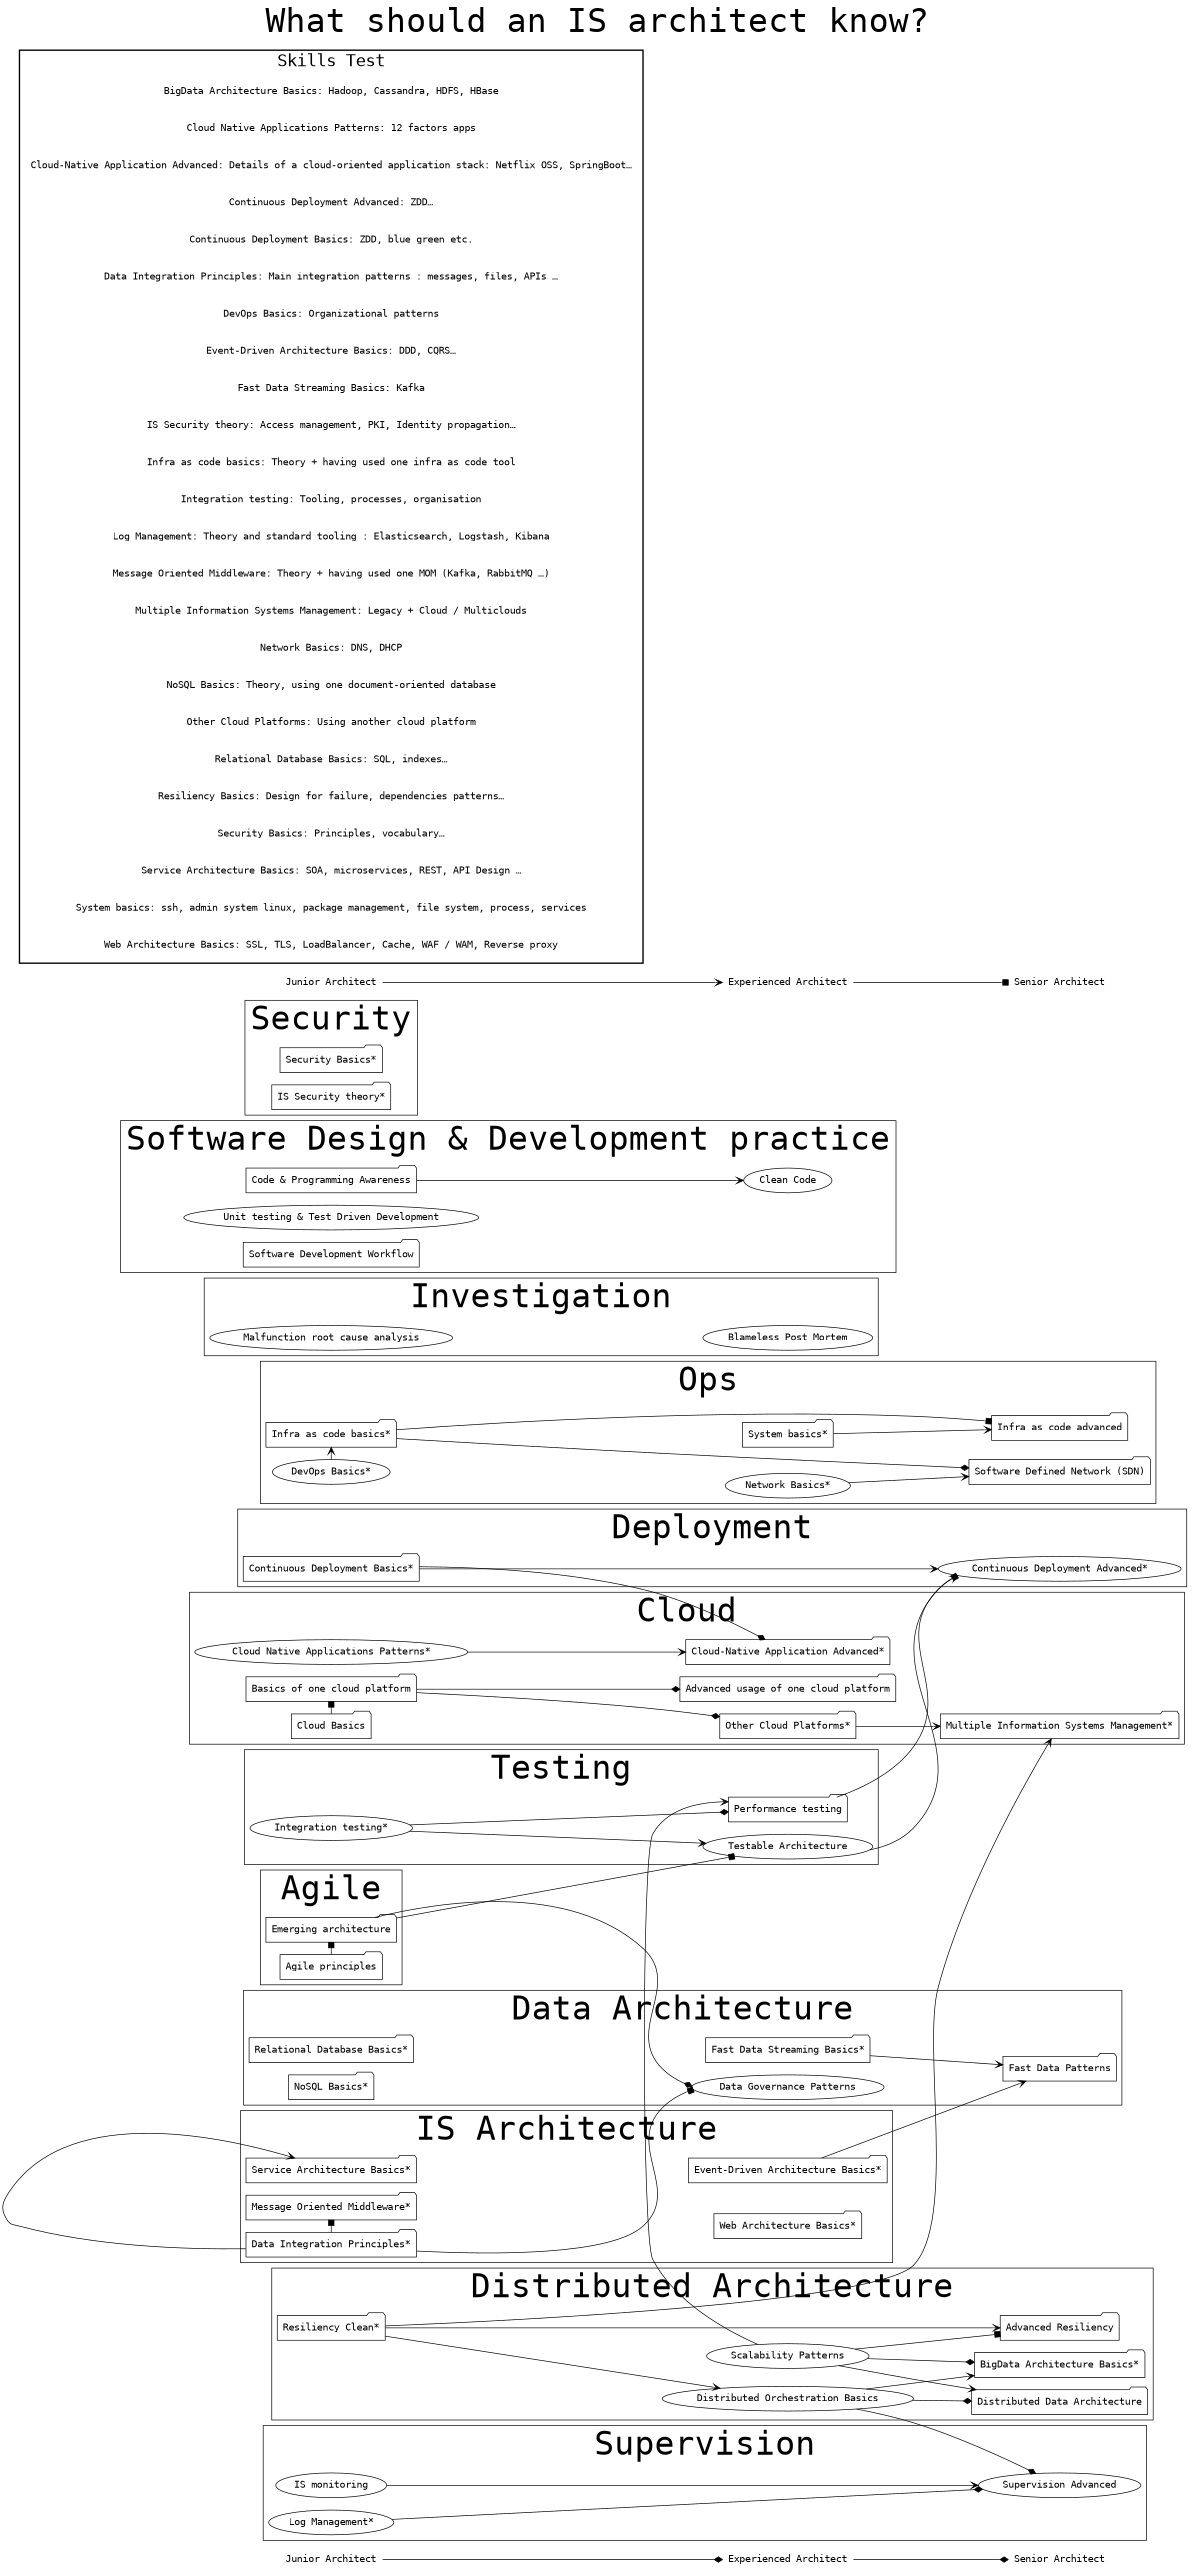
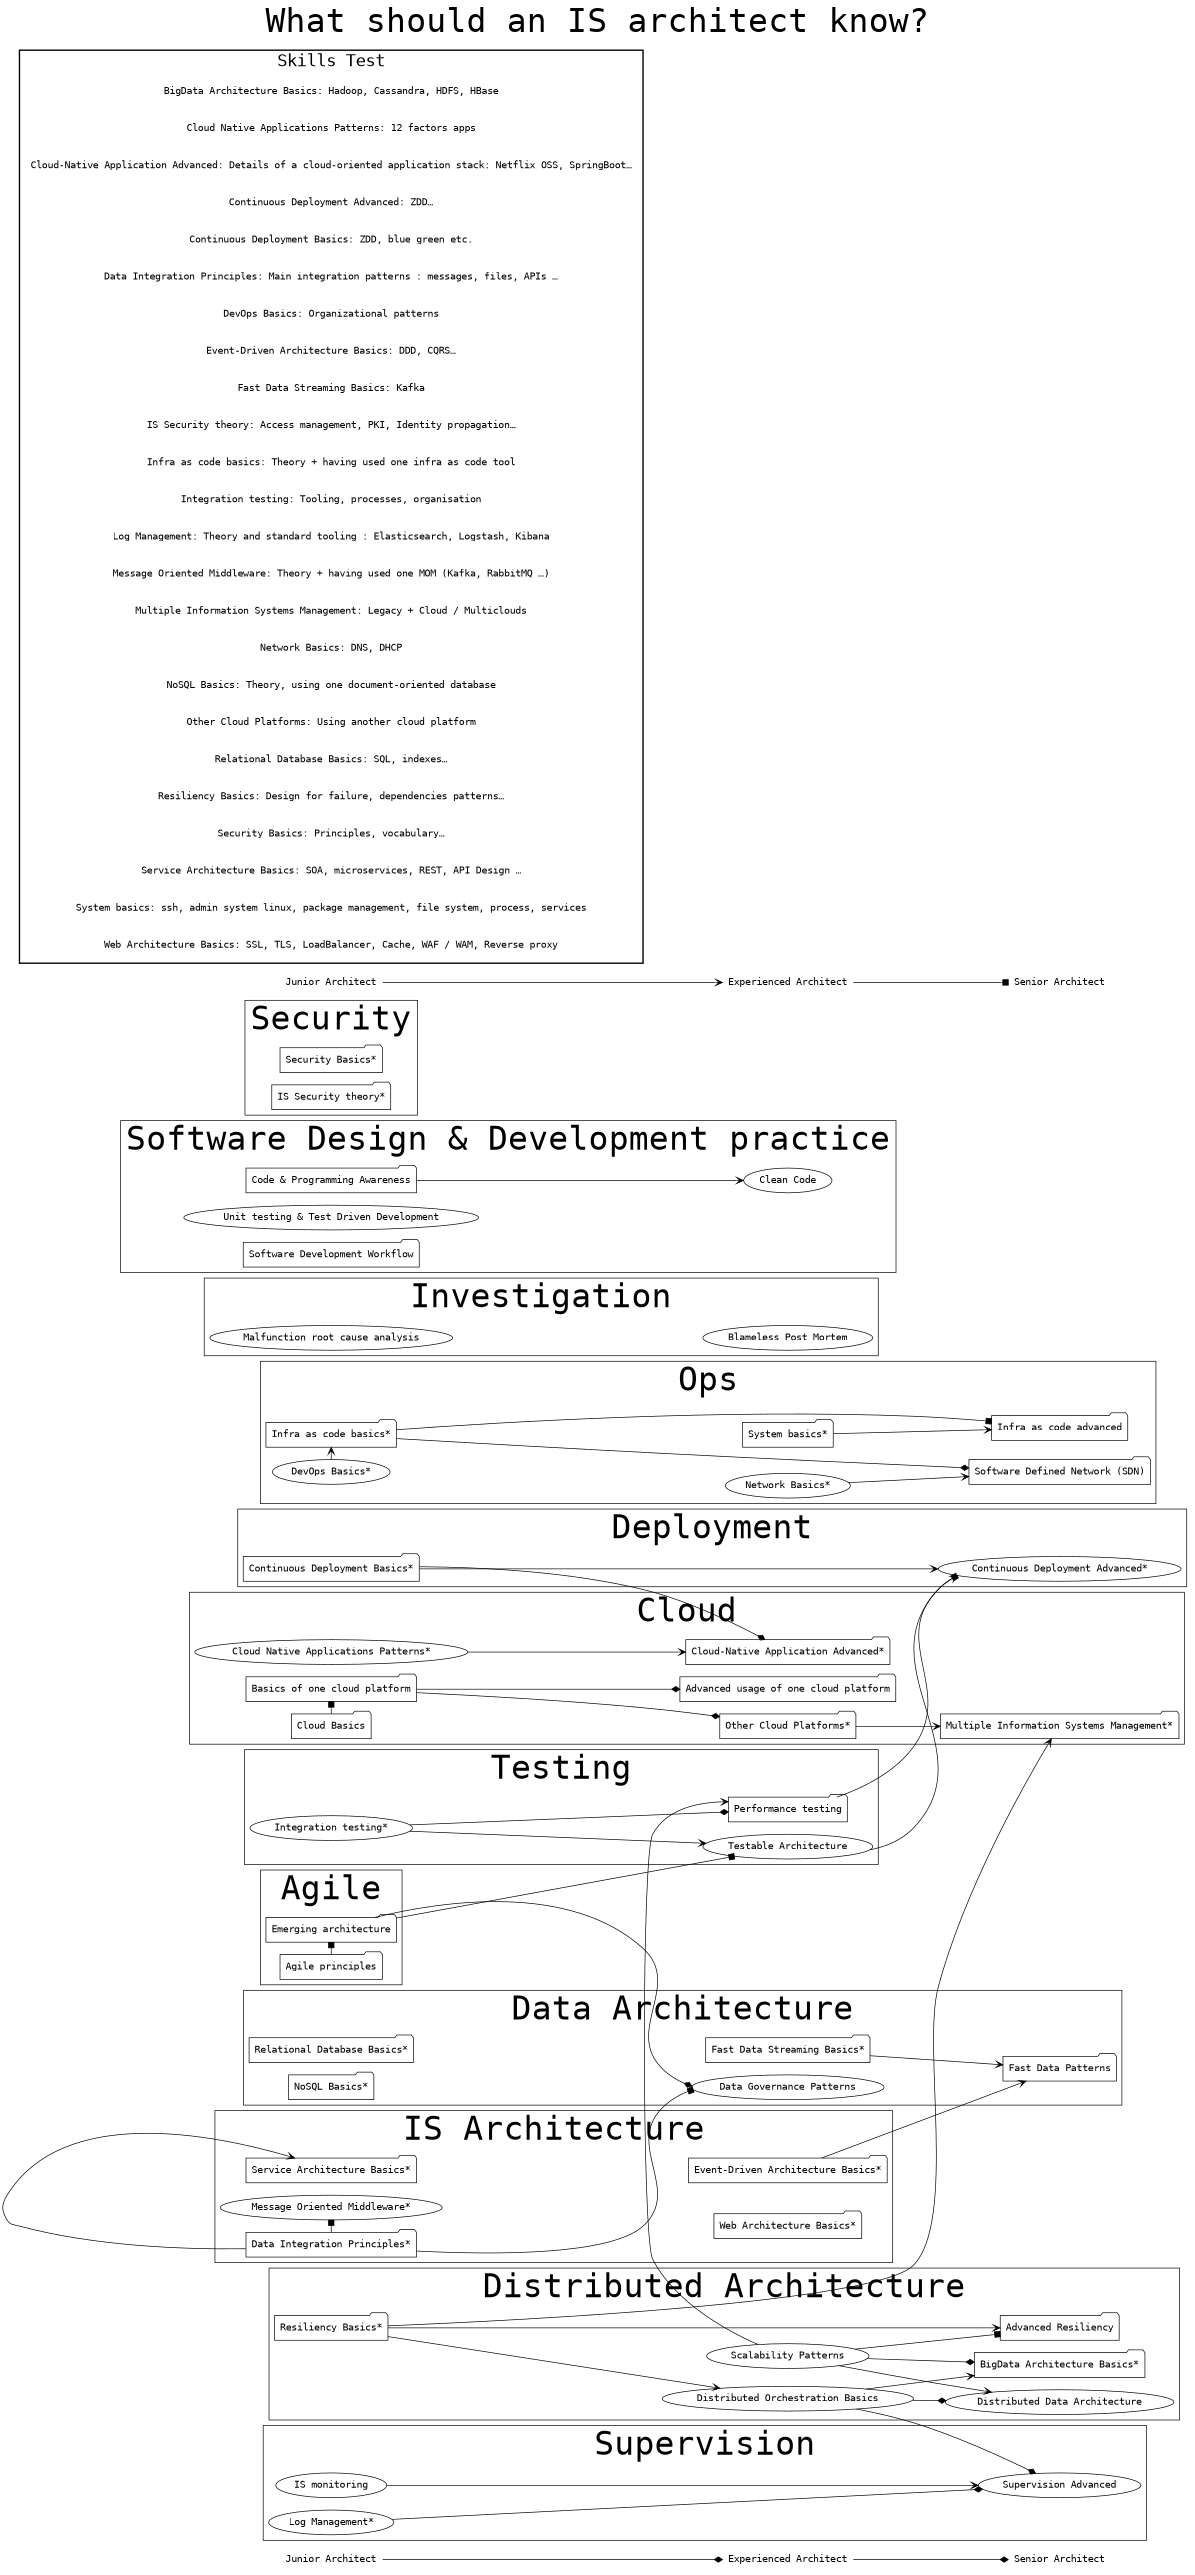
node "Message Oriented Middleware*": shape folder -> ellipse
node "Resiliency Clean*": label "Resiliency Clean*" -> "Resiliency Basics*"
node "Distributed Data Architecture": shape folder -> ellipse
